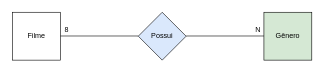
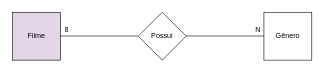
node "Filme": fillcolor #ffffff -> #e1d5e7
node "Possui": fillcolor #dae8fc -> #ffffff
node "Gênero": fillcolor #d5e8d4 -> #ffffff
